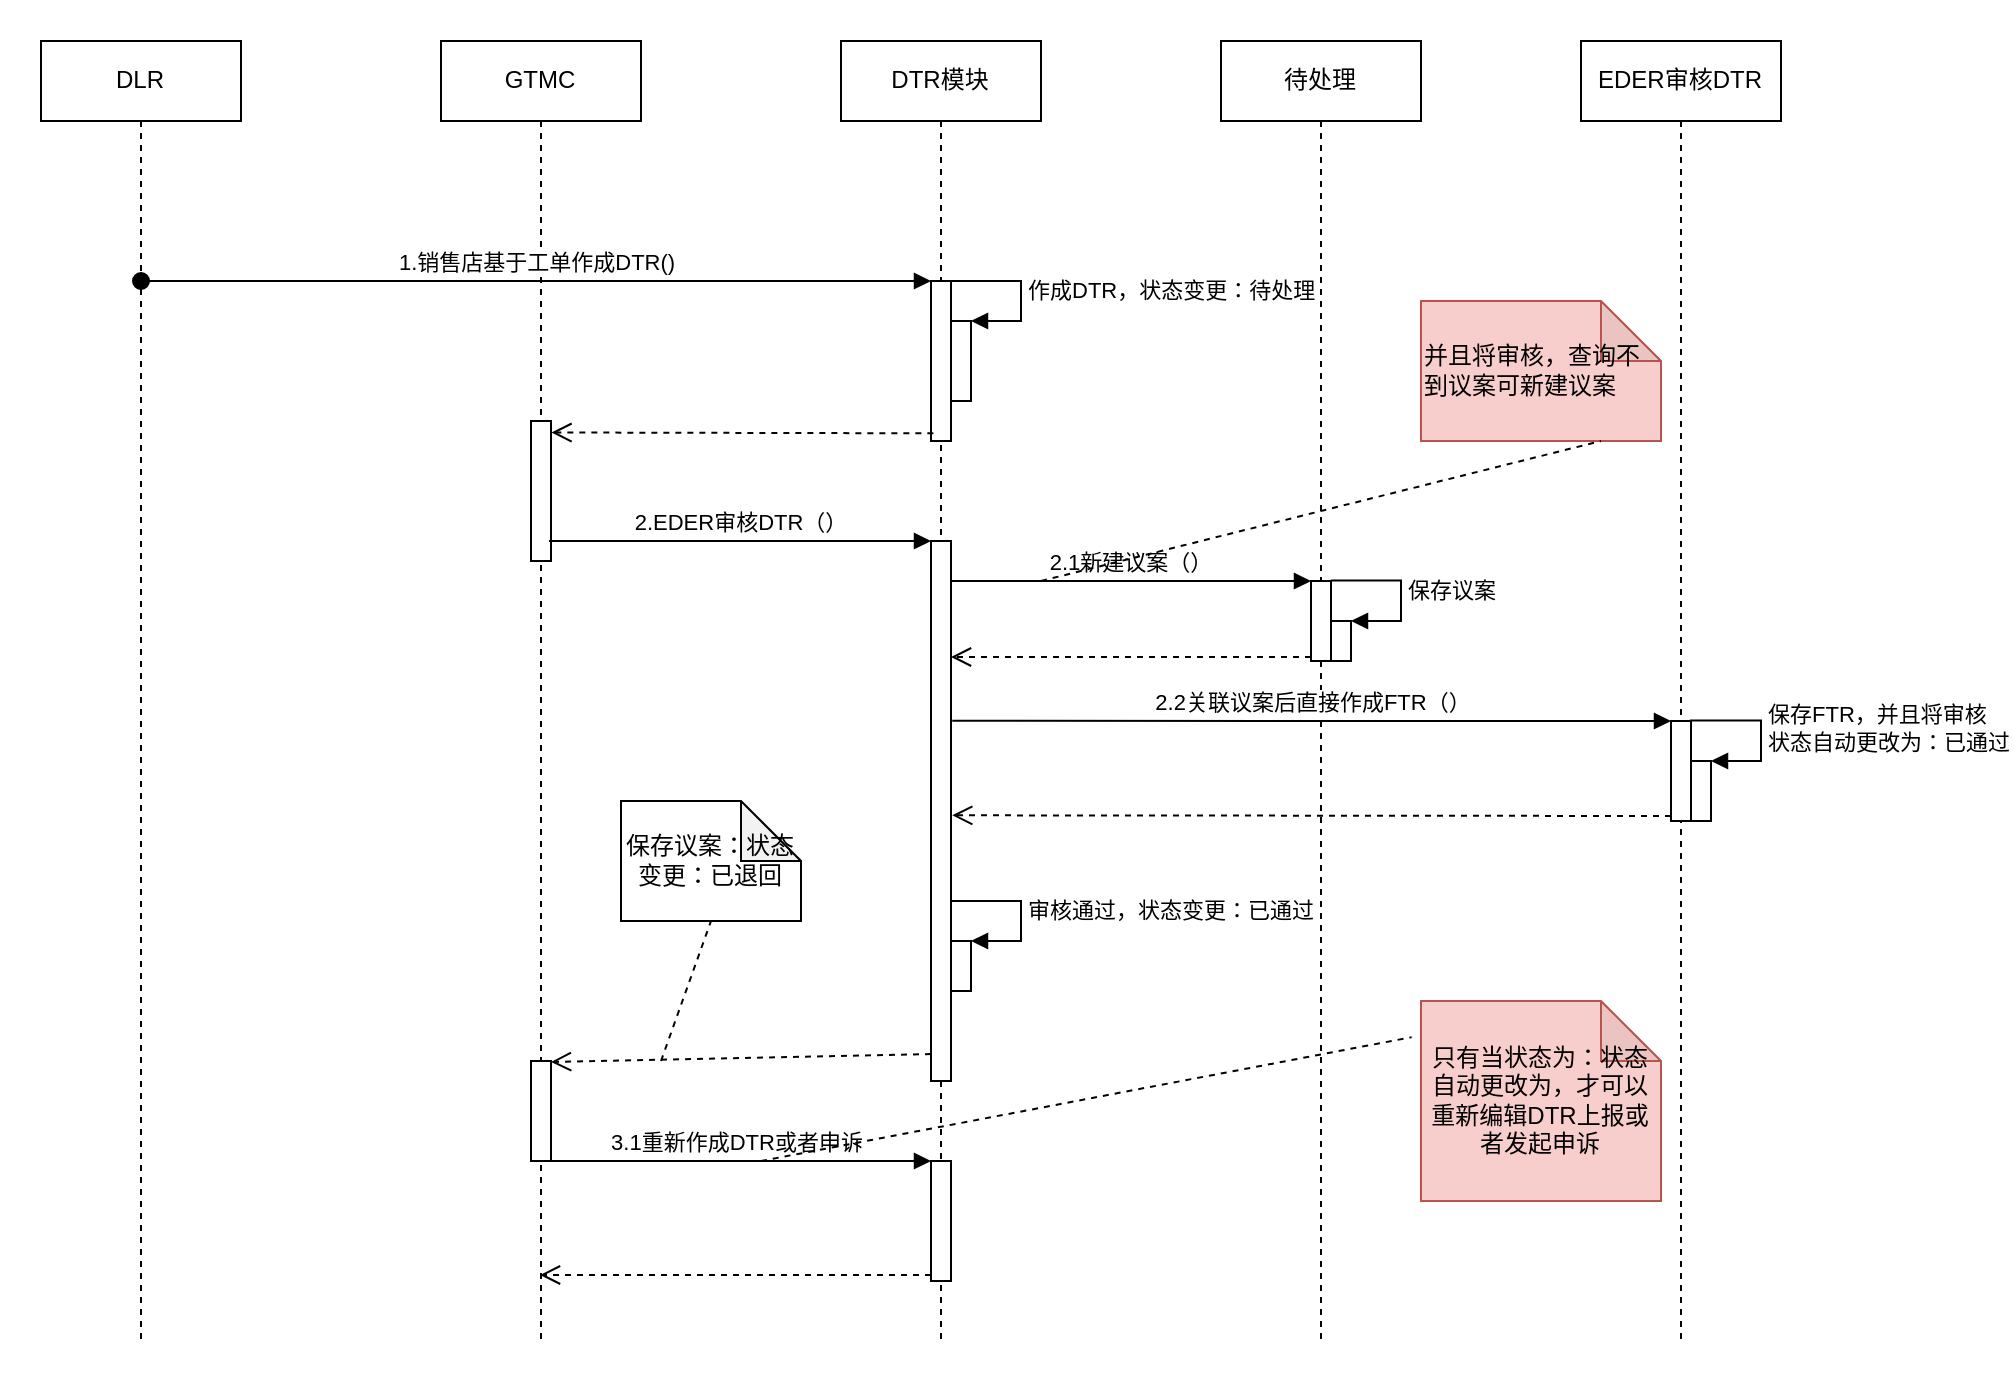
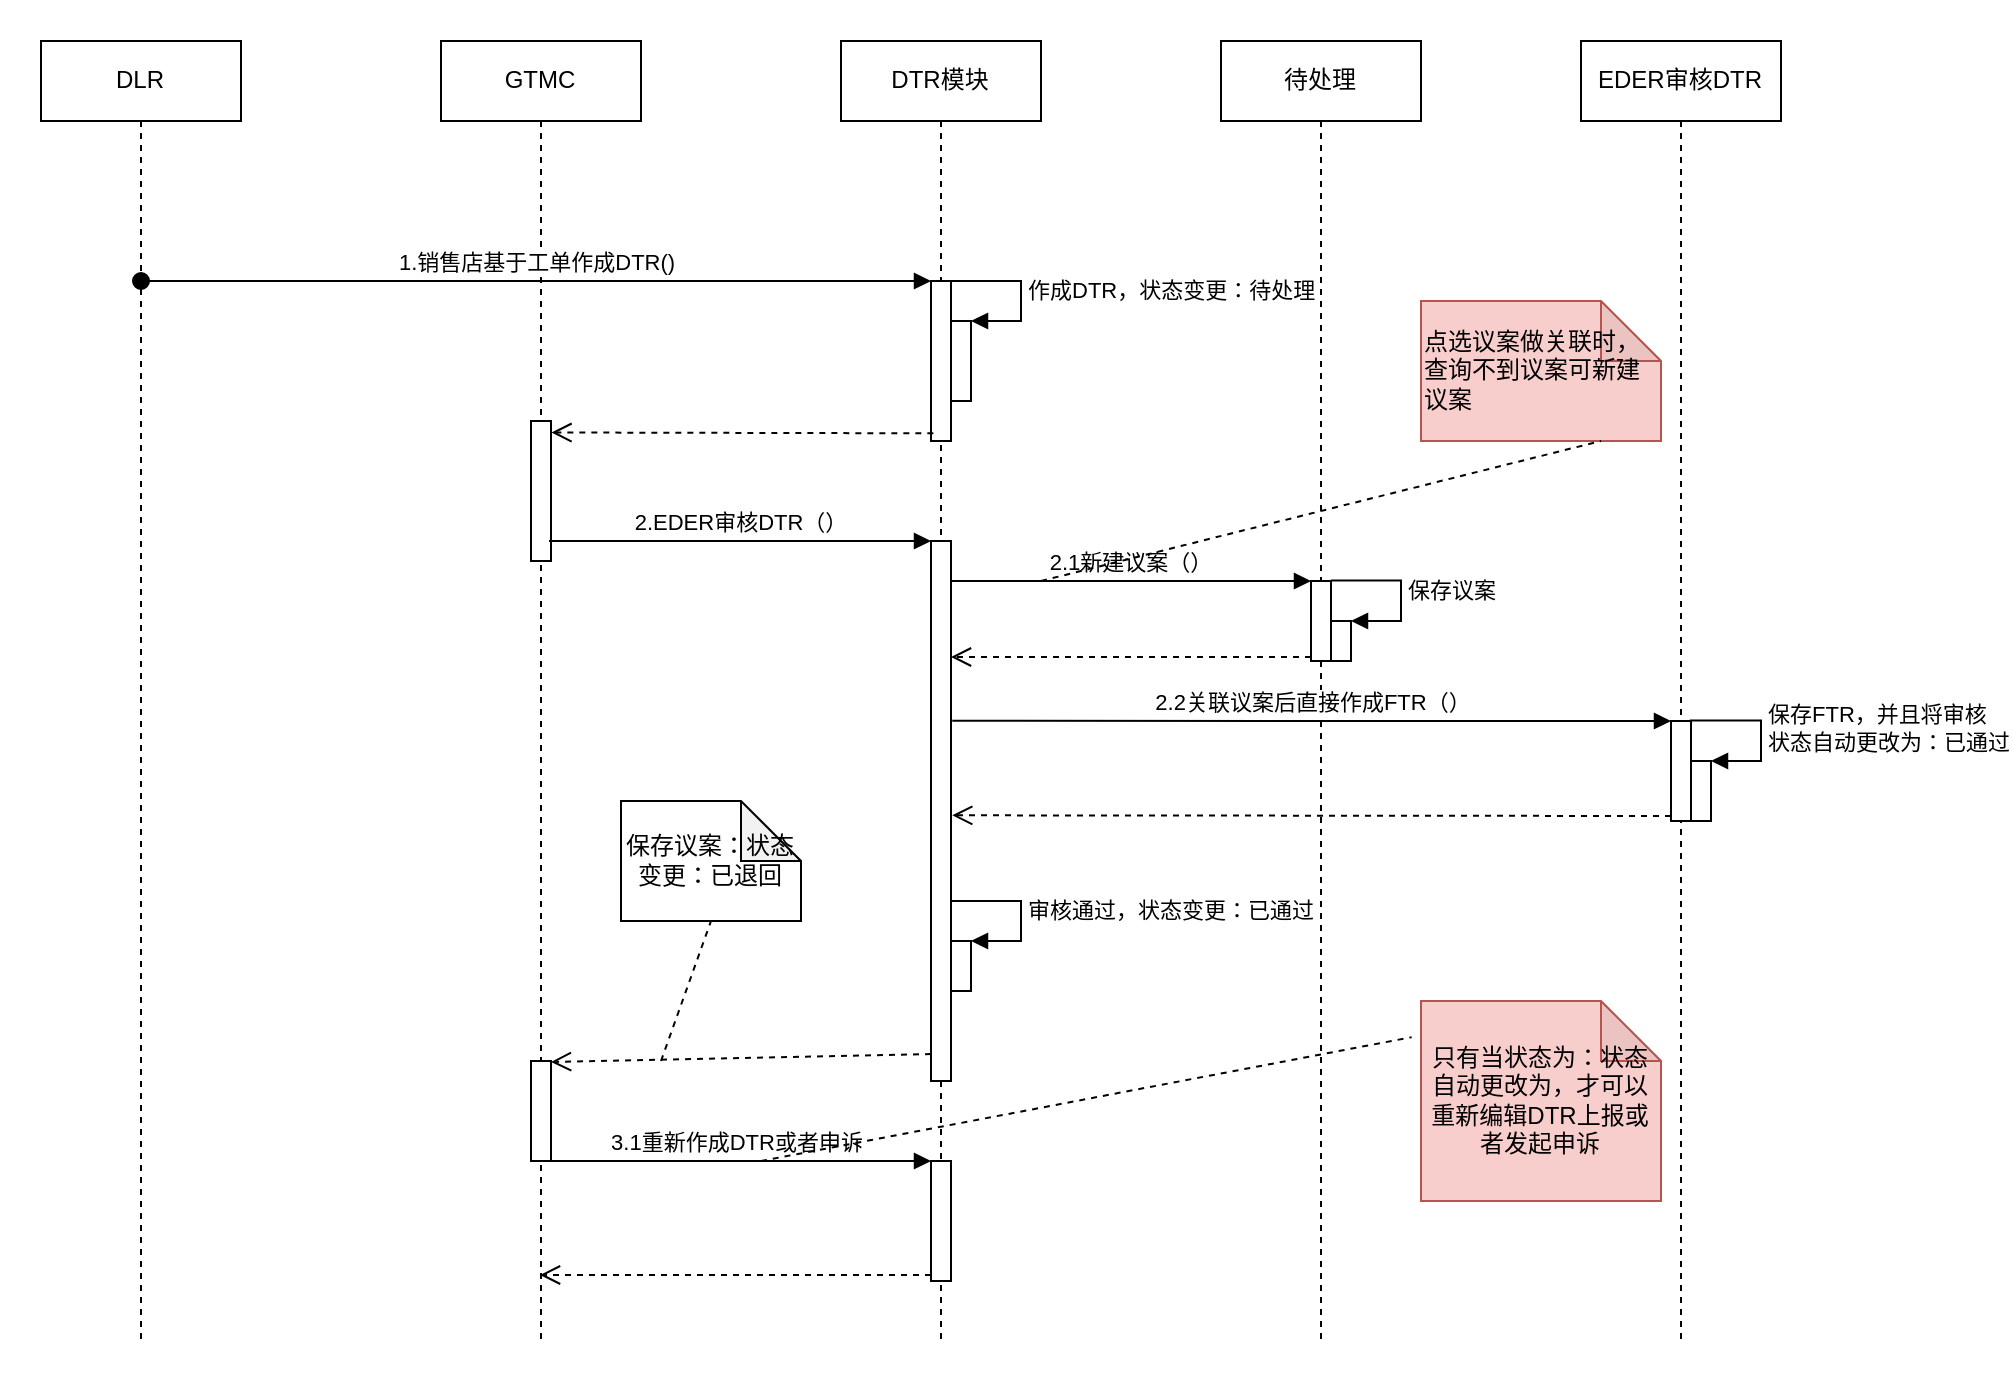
node "并且将审核，查询不到议案可新建议案": label "并且将审核，查询不到议案可新建议案" -> "点选议案做关联时，查询不到议案可新建议案"
